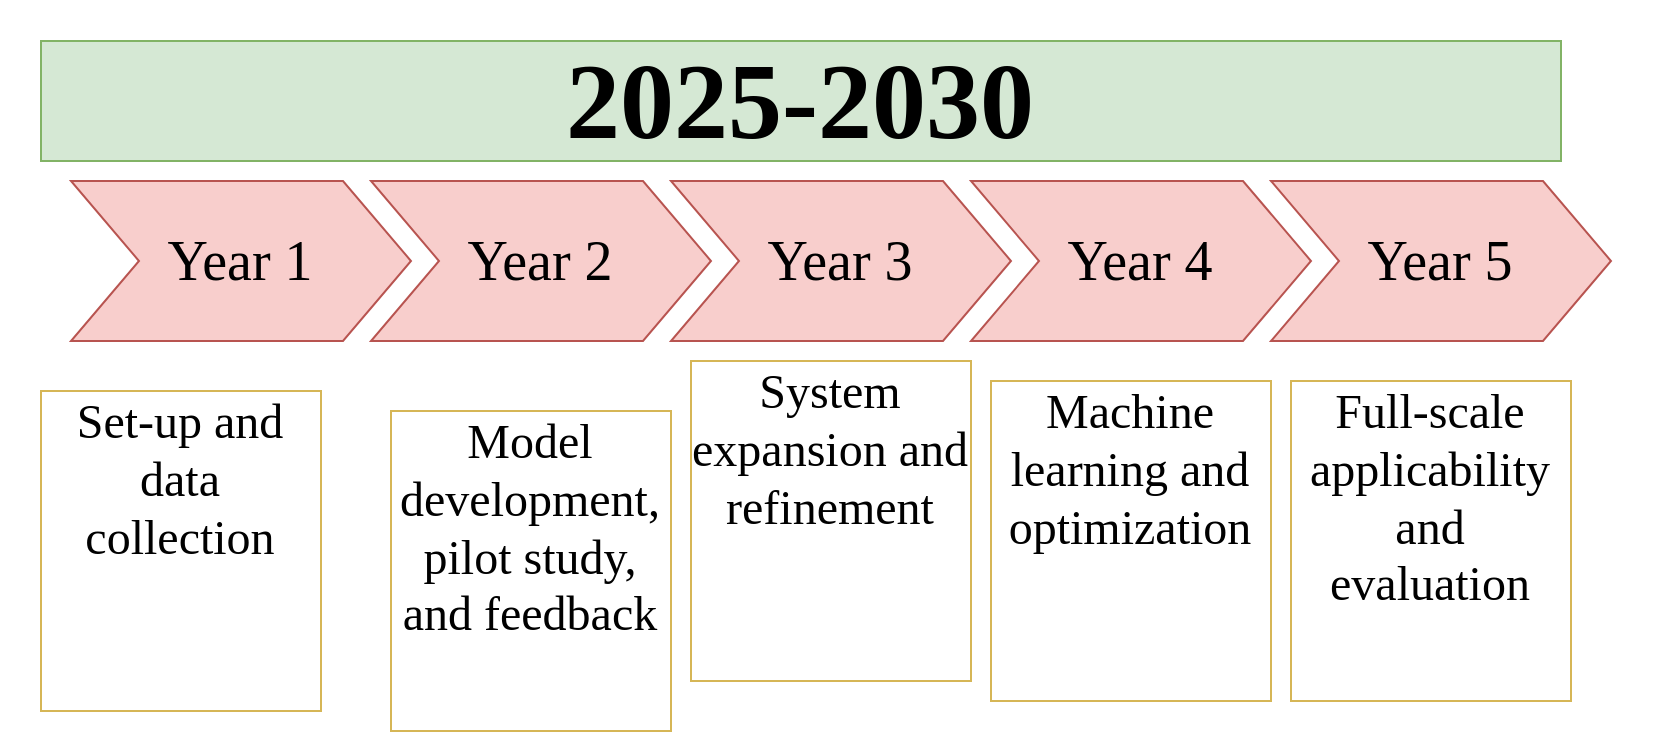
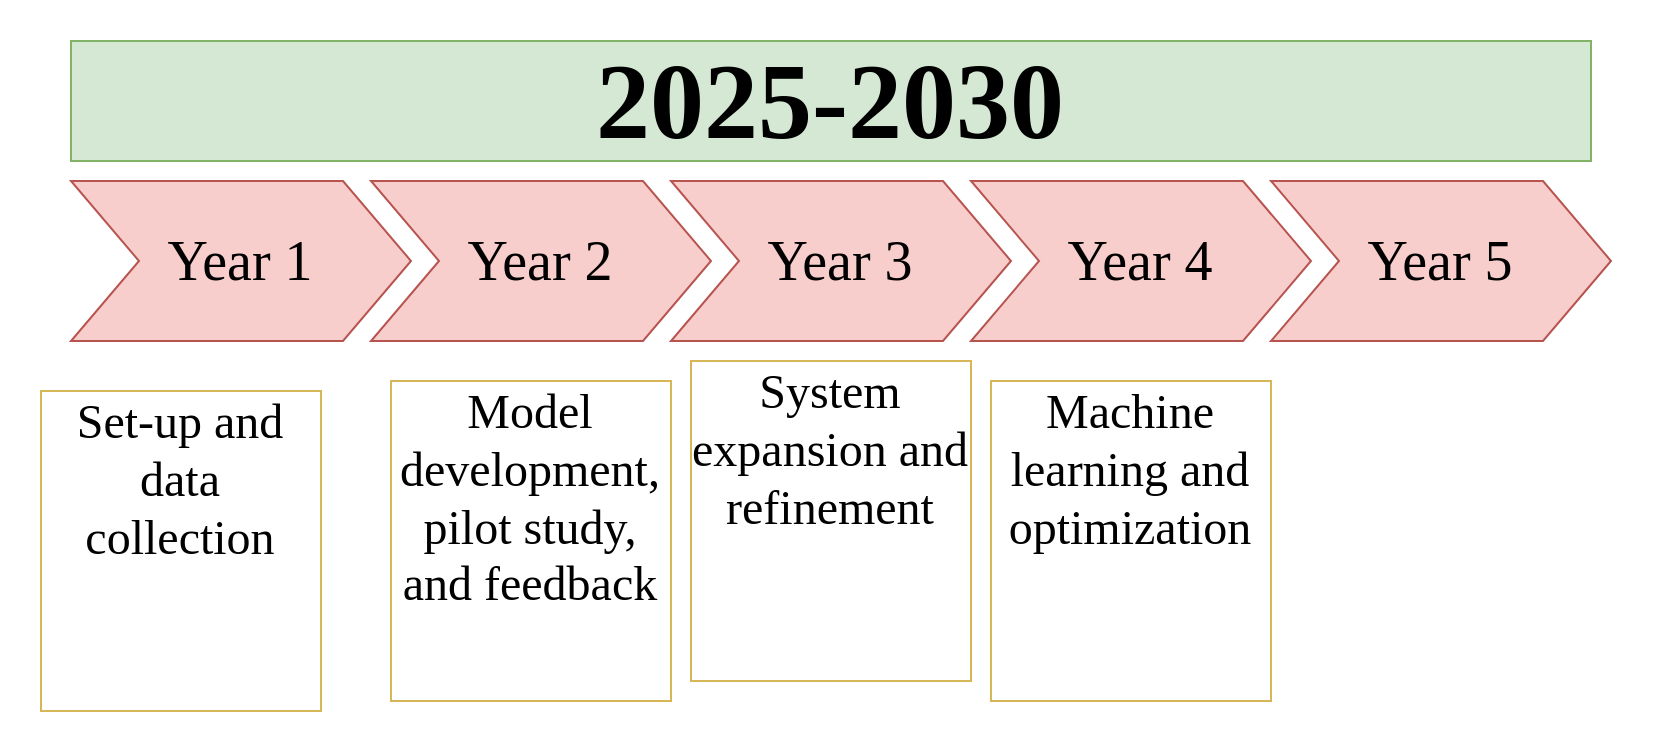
node "2025-2030": moved (801, 101) -> (831, 101)
node "Full-scale applicability and evaluation": removed
node "Model development, pilot study, and feedback": moved (531, 571) -> (531, 541)
